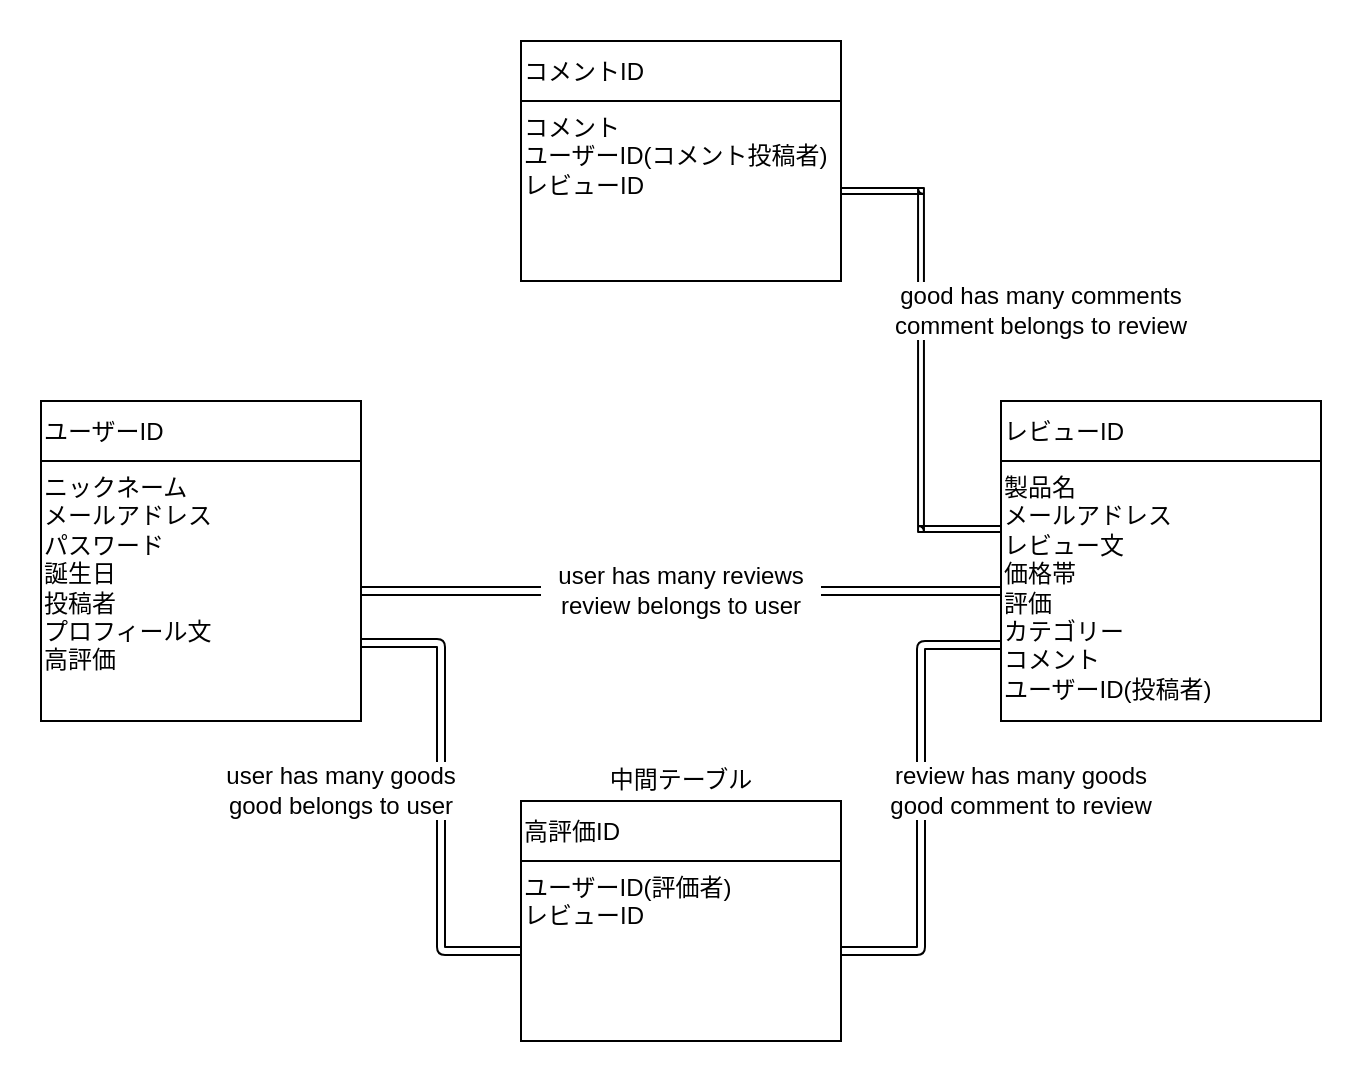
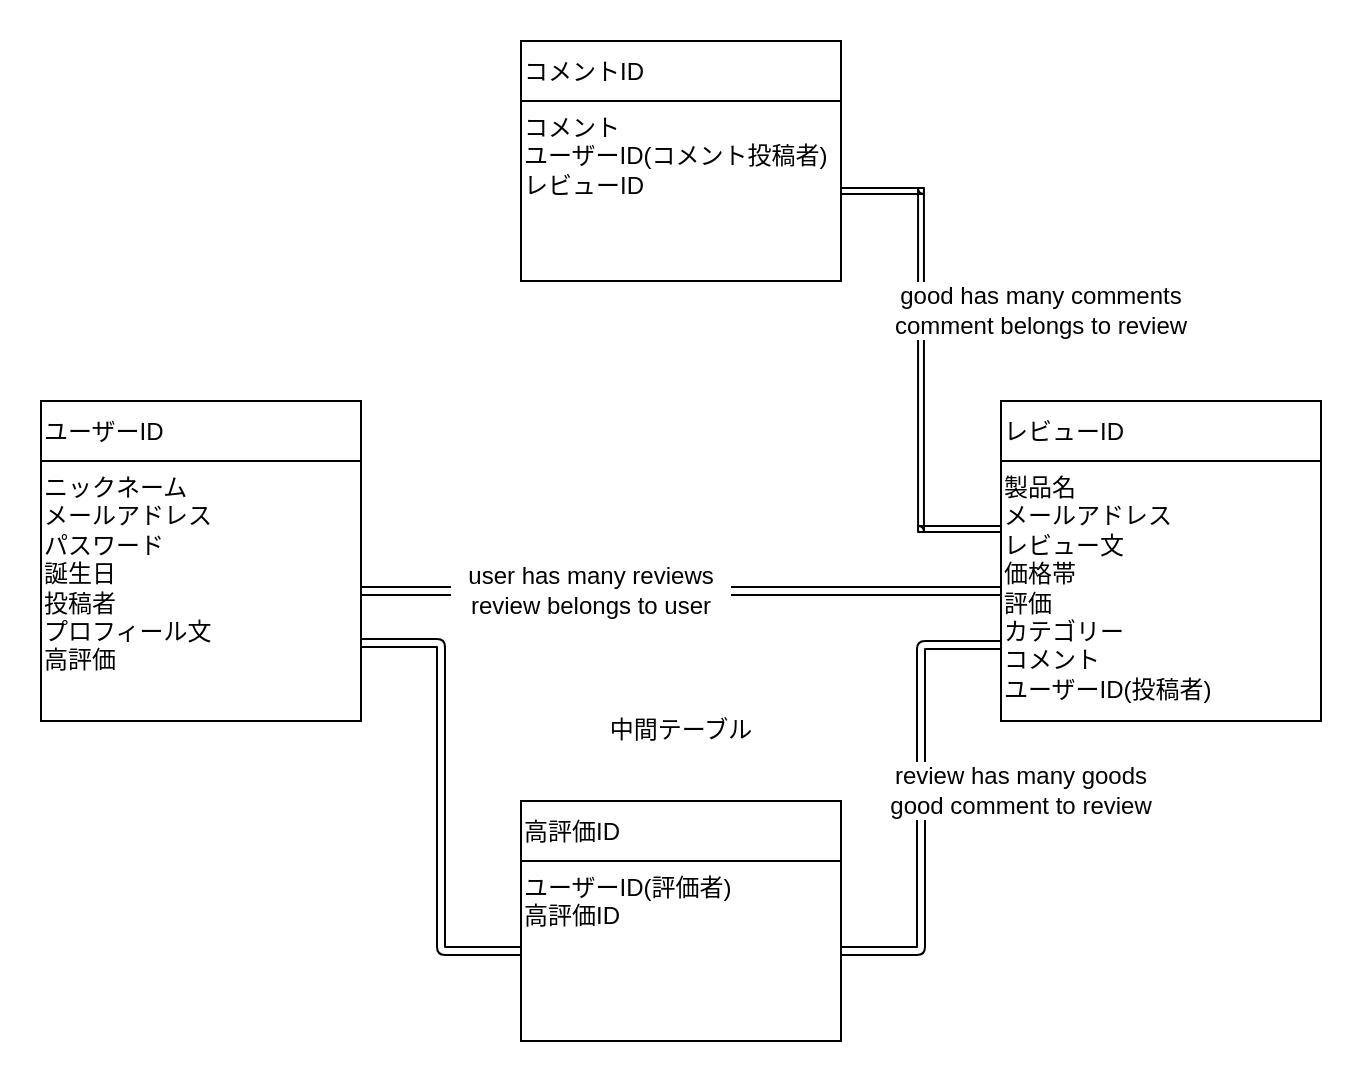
node "user has many reviews review belongs to user": moved (681, 591) -> (591, 591)
node "中間テーブル": moved (681, 781) -> (681, 731)
node "user has many goods good belongs to user": removed
node "ユーザーID(評価者) レビューID": label "ユーザーID(評価者) レビューID" -> "ユーザーID(評価者) 高評価ID"
